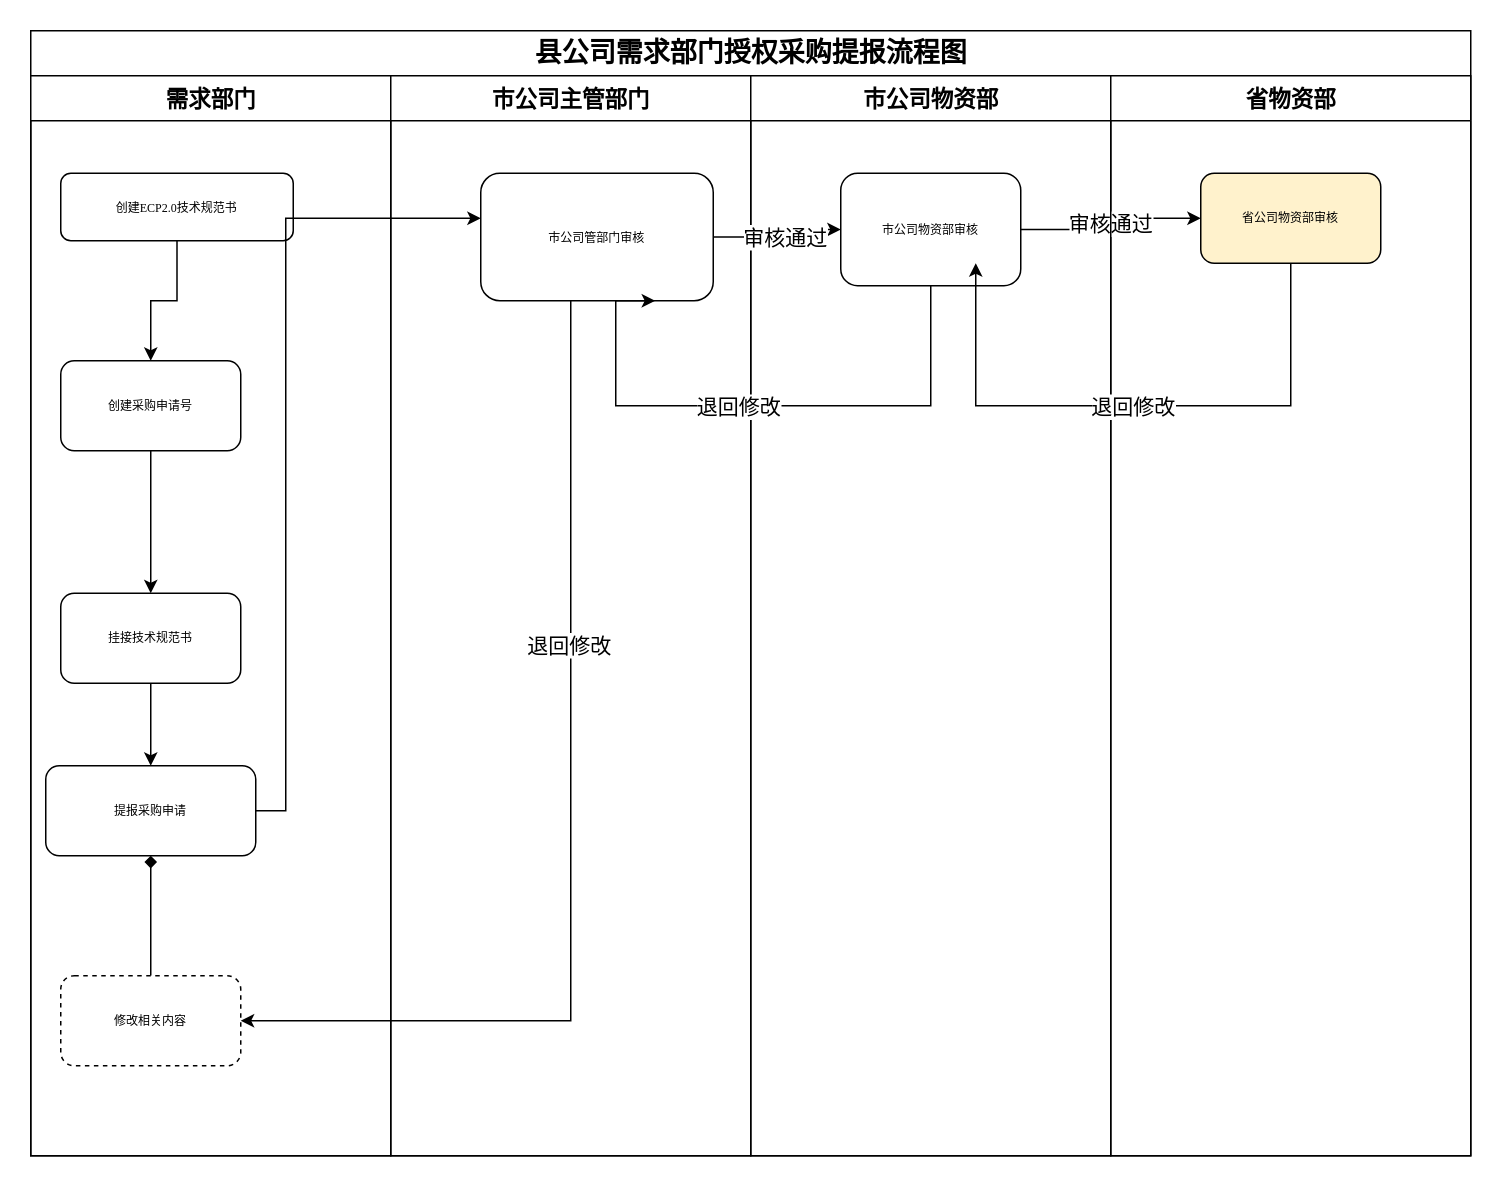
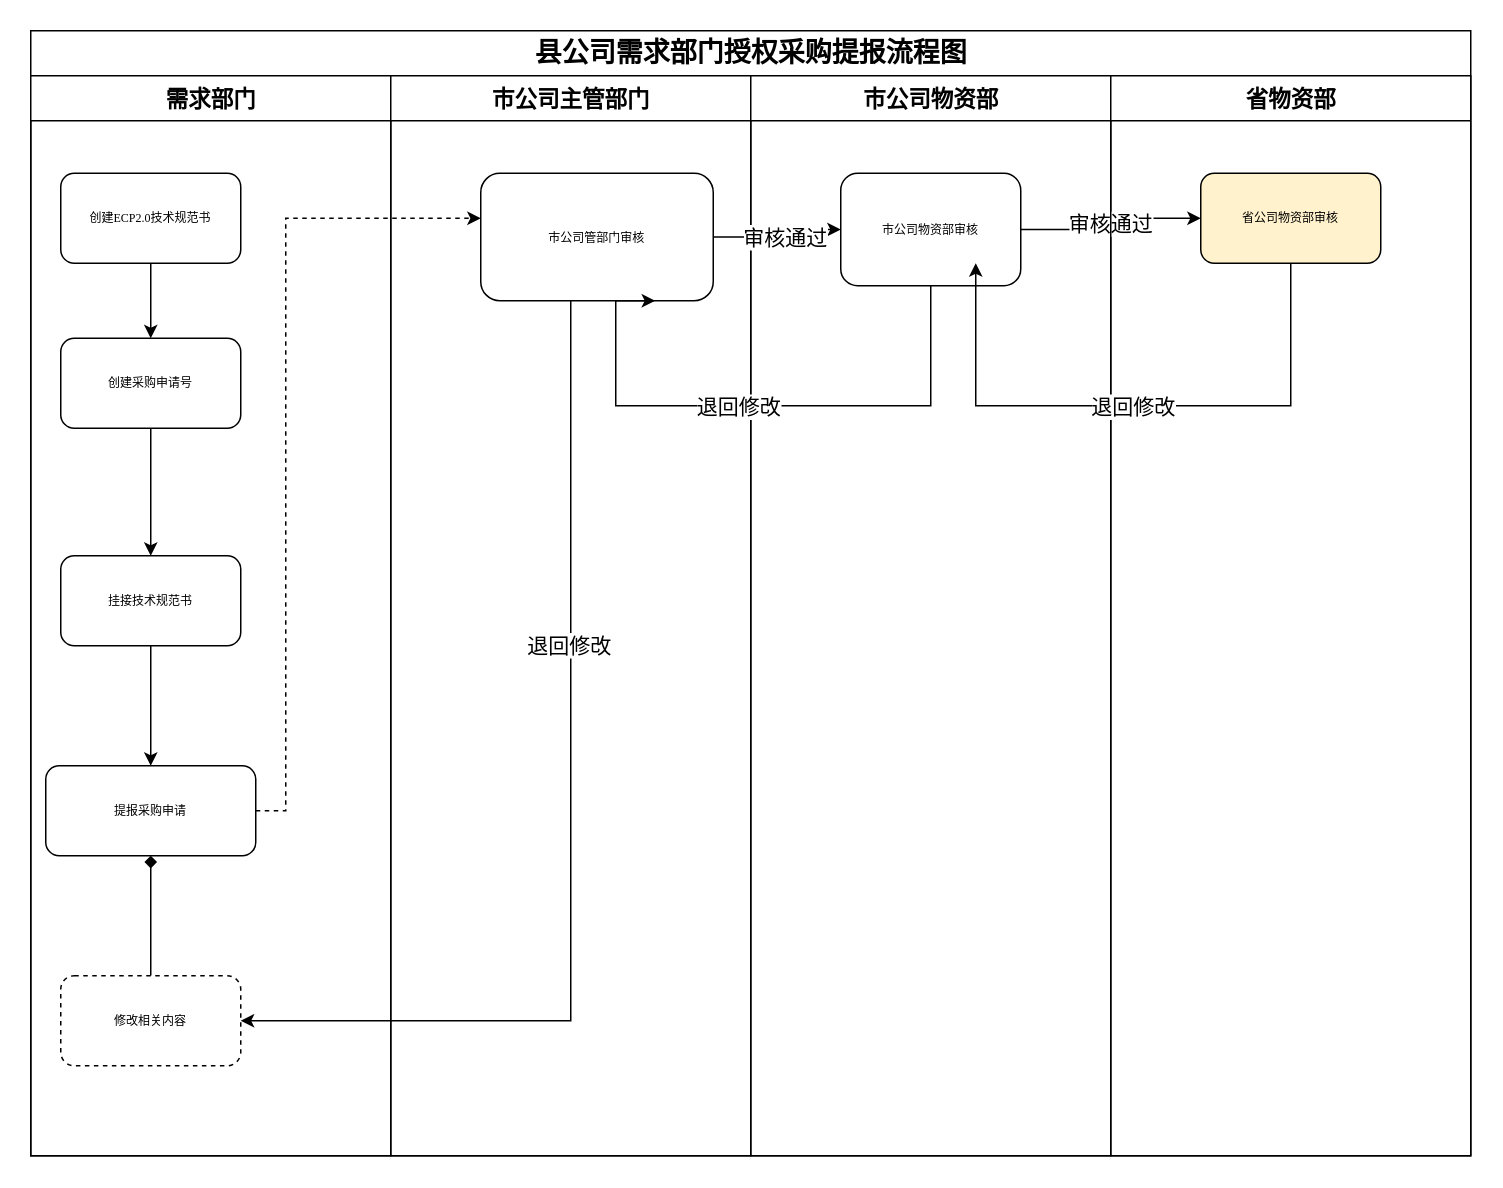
node "创建ECP2.0技术规范书": size 233x68 -> 180x90
node "创建采购申请号": moved (151, 406) -> (151, 383)
edge "提报采购申请" -> "市公司管部门审核": style solid -> dashed
node "挂接技术规范书": moved (151, 638) -> (151, 601)
